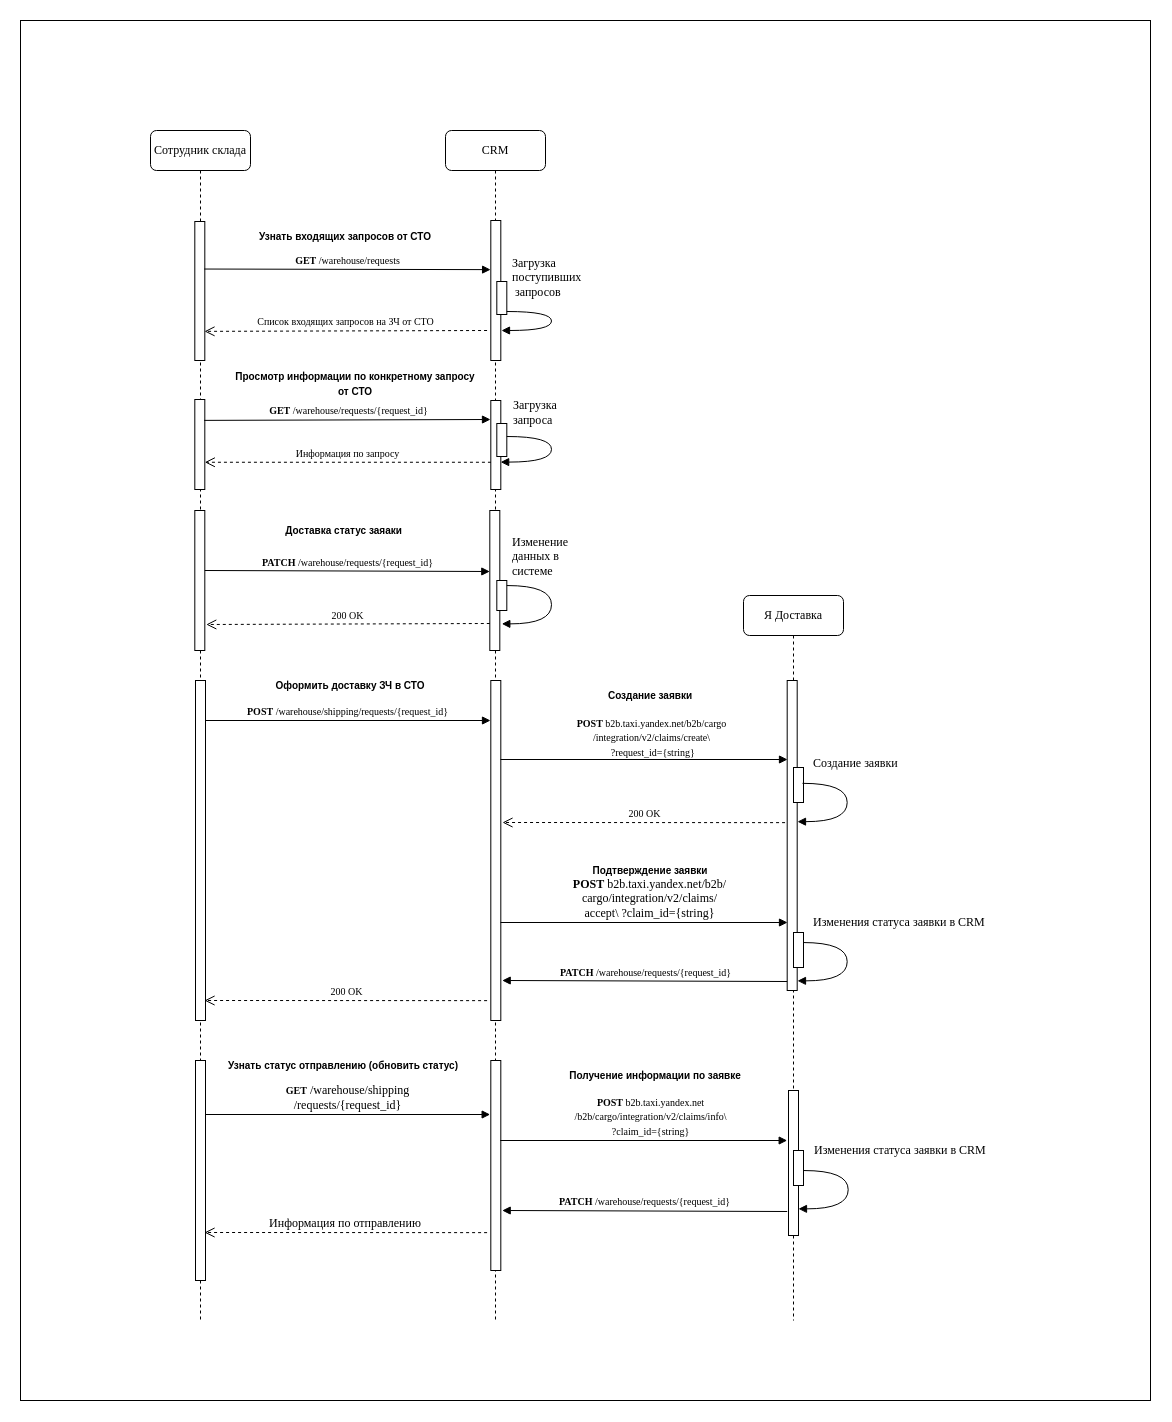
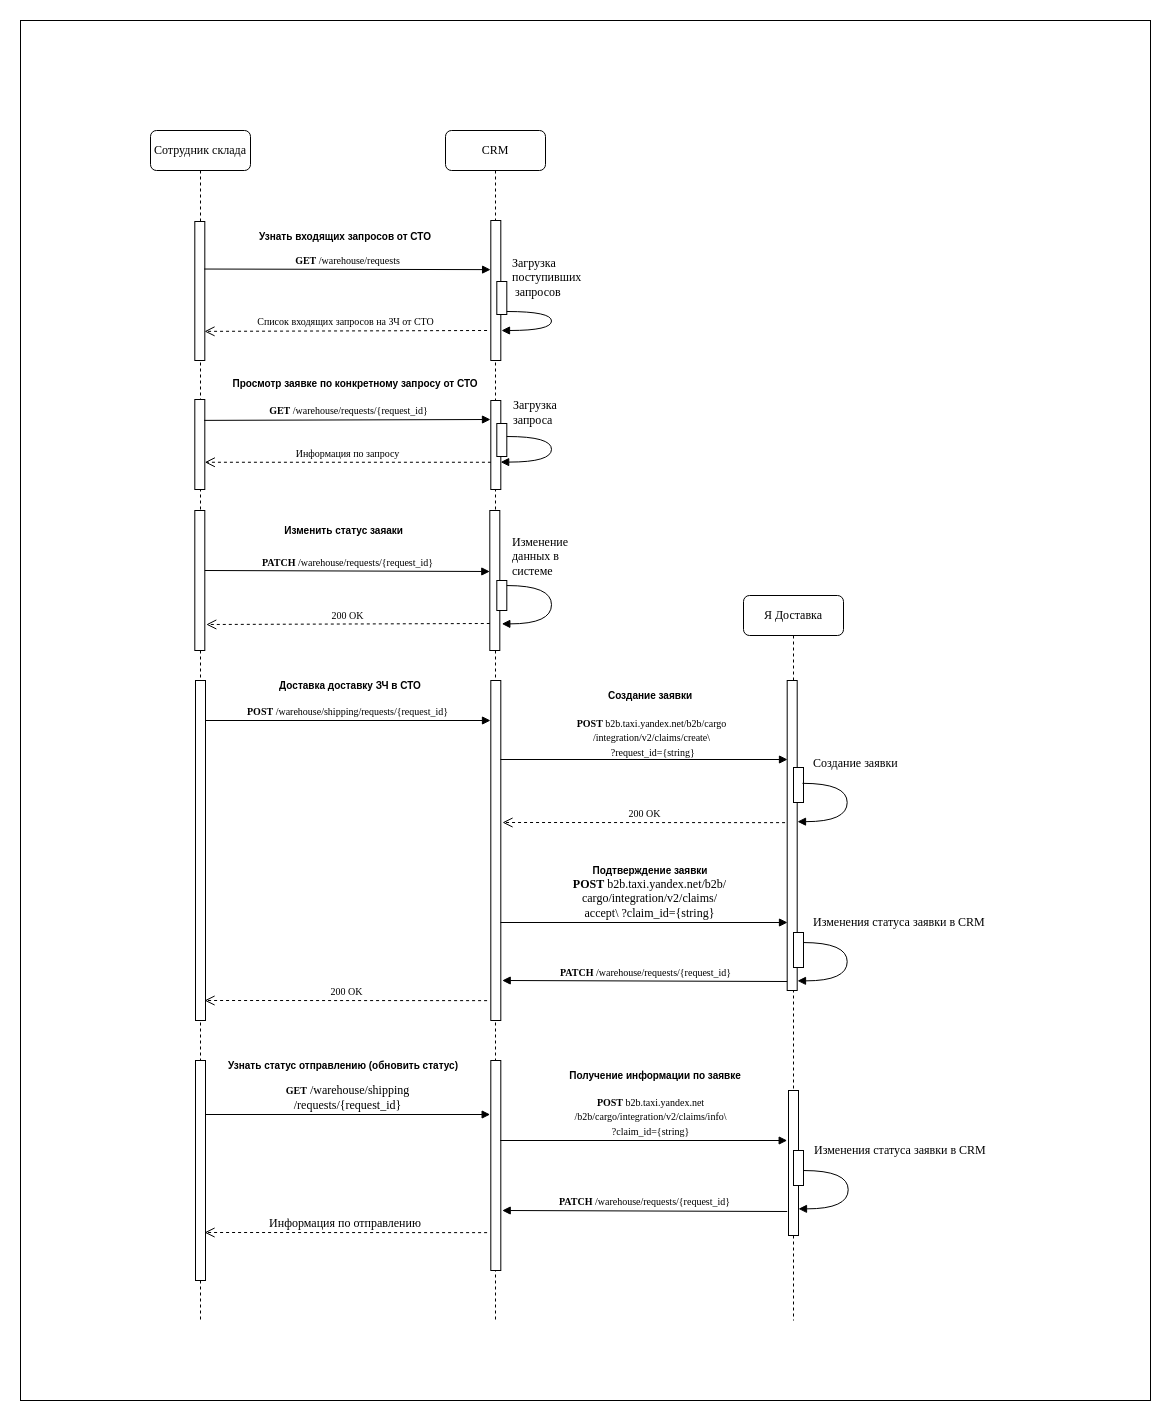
node "Просмотр информации по конкретному запросу от СТО": label "Просмотр информации по конкретному запросу от СТО" -> "Просмотр заявке по конкретному запросу от СТО"
node "Доставка статус заяаки": label "Доставка статус заяаки" -> "Изменить статус заяаки"
node "Оформить доставку ЗЧ в СТО": label "Оформить доставку ЗЧ в СТО" -> "Доставка доставку ЗЧ в СТО"
